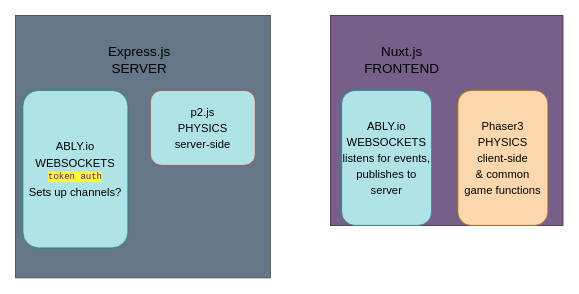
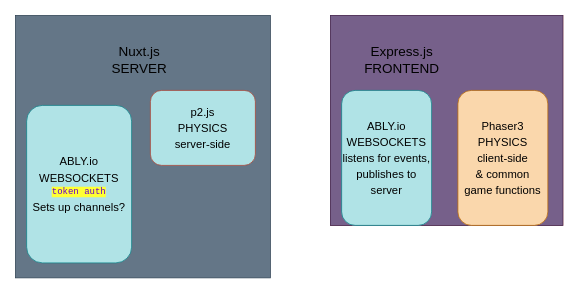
node "Express.jsSERVER": label "Express.jsSERVER" -> "Nuxt.jsSERVER"
node "Nuxt.jsFRONTEND": label "Nuxt.jsFRONTEND" -> "Express.jsFRONTEND"
node "ABLY.io WEBSOCKETS token auth Sets up channels?": moved (75, 169) -> (79, 184)
